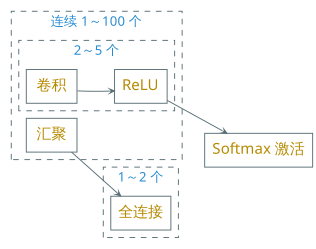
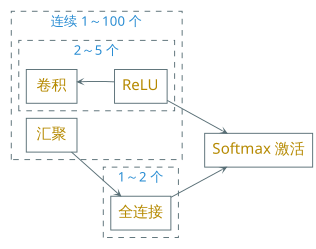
edge "卷积" -> "ReLU": reversed
edge "全连接" -> "Softmax 激活": added
